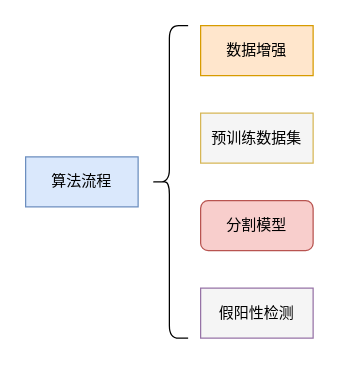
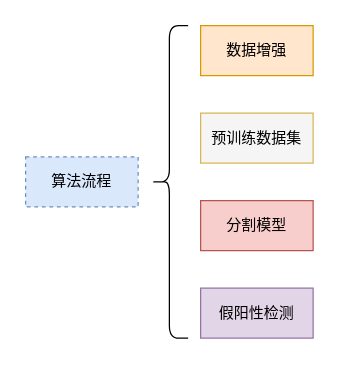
node "算法流程": style solid -> dashed
node "分割模型": shape rounded rectangle -> rectangle
node "假阳性检测": fillcolor #f5f5f5 -> #e1d5e7
